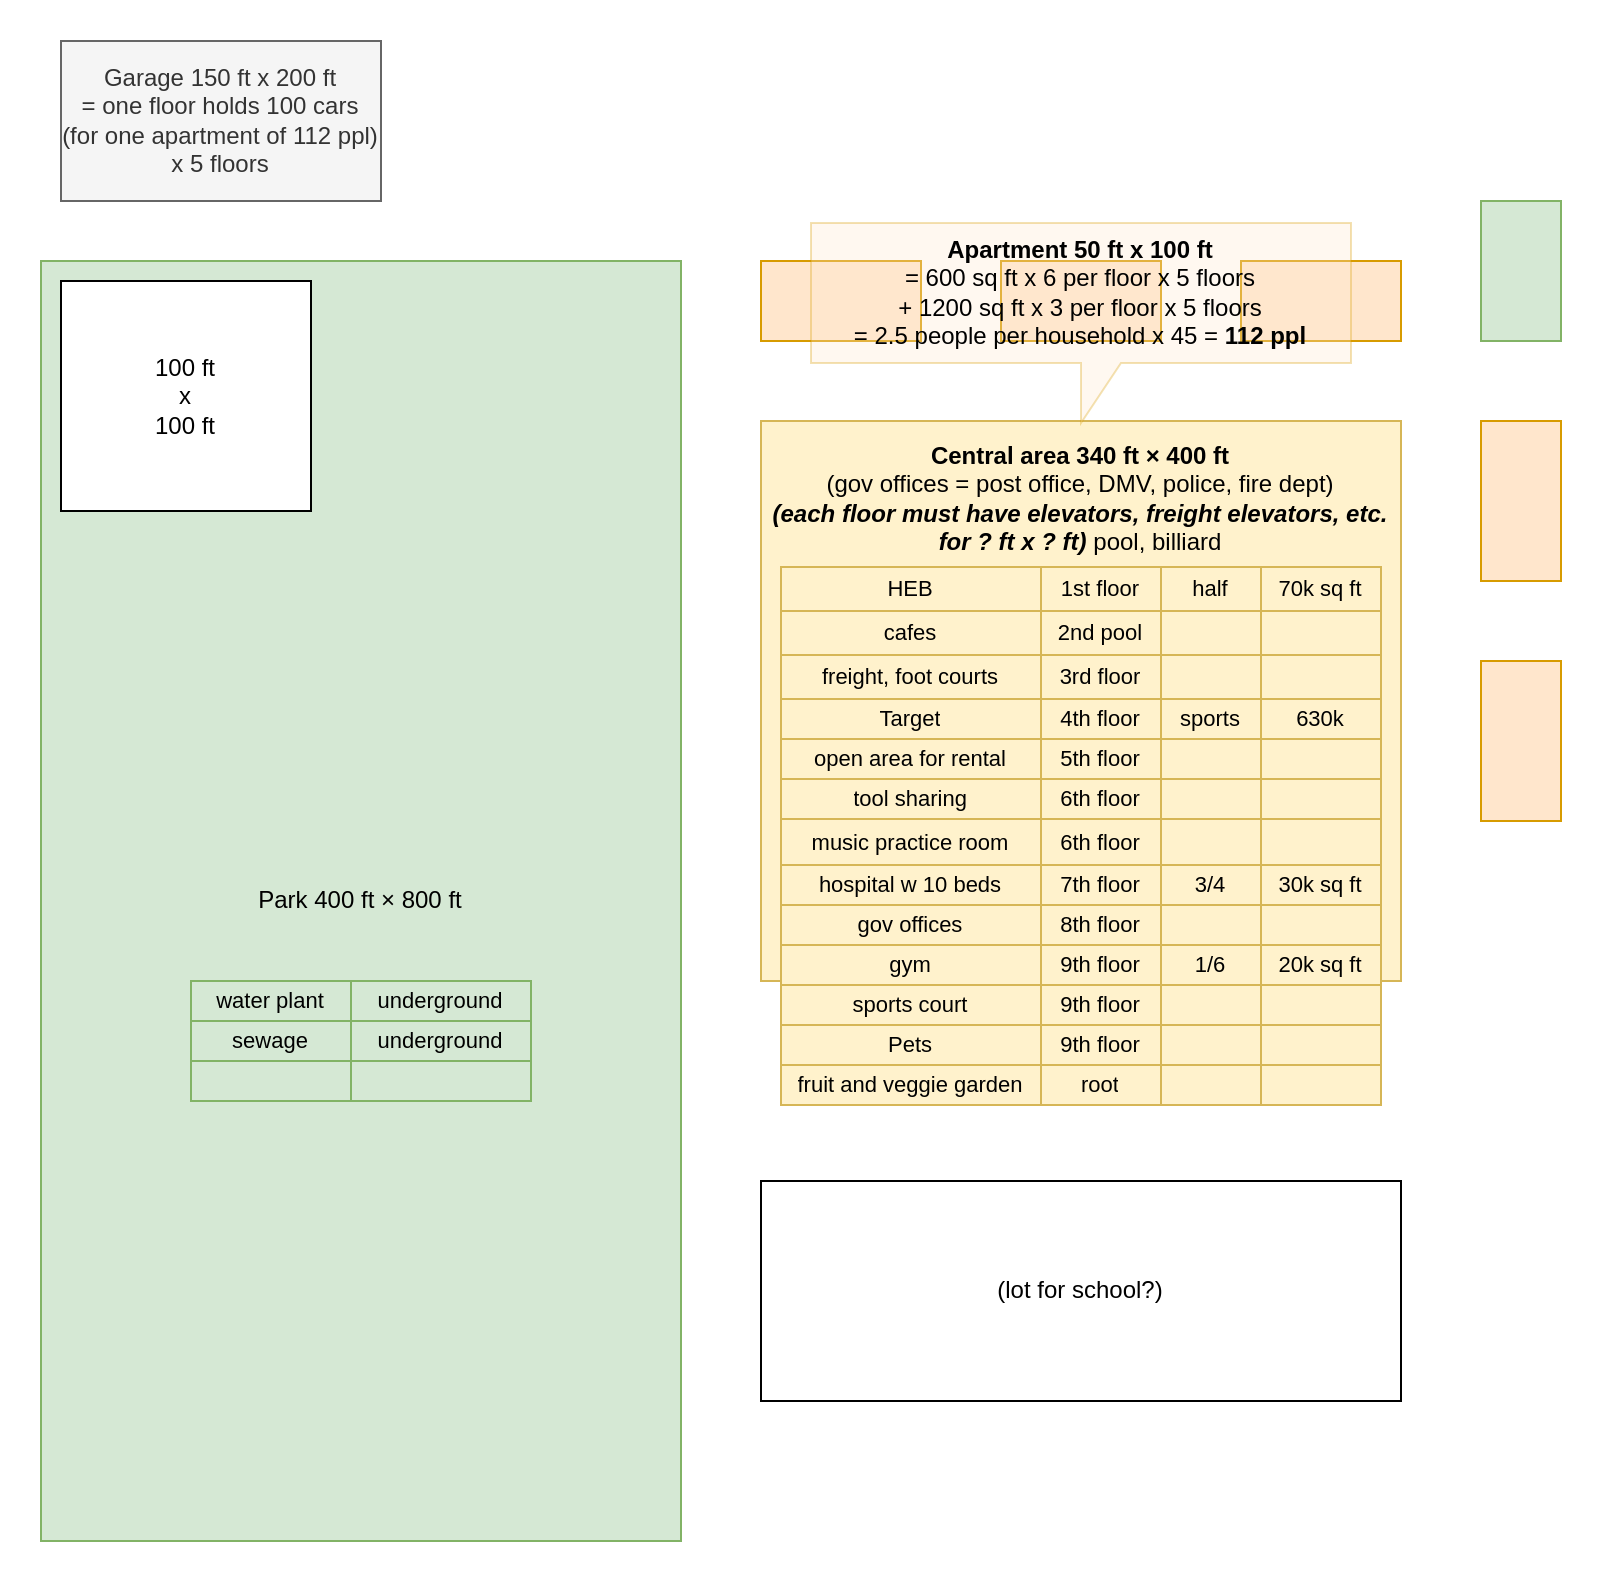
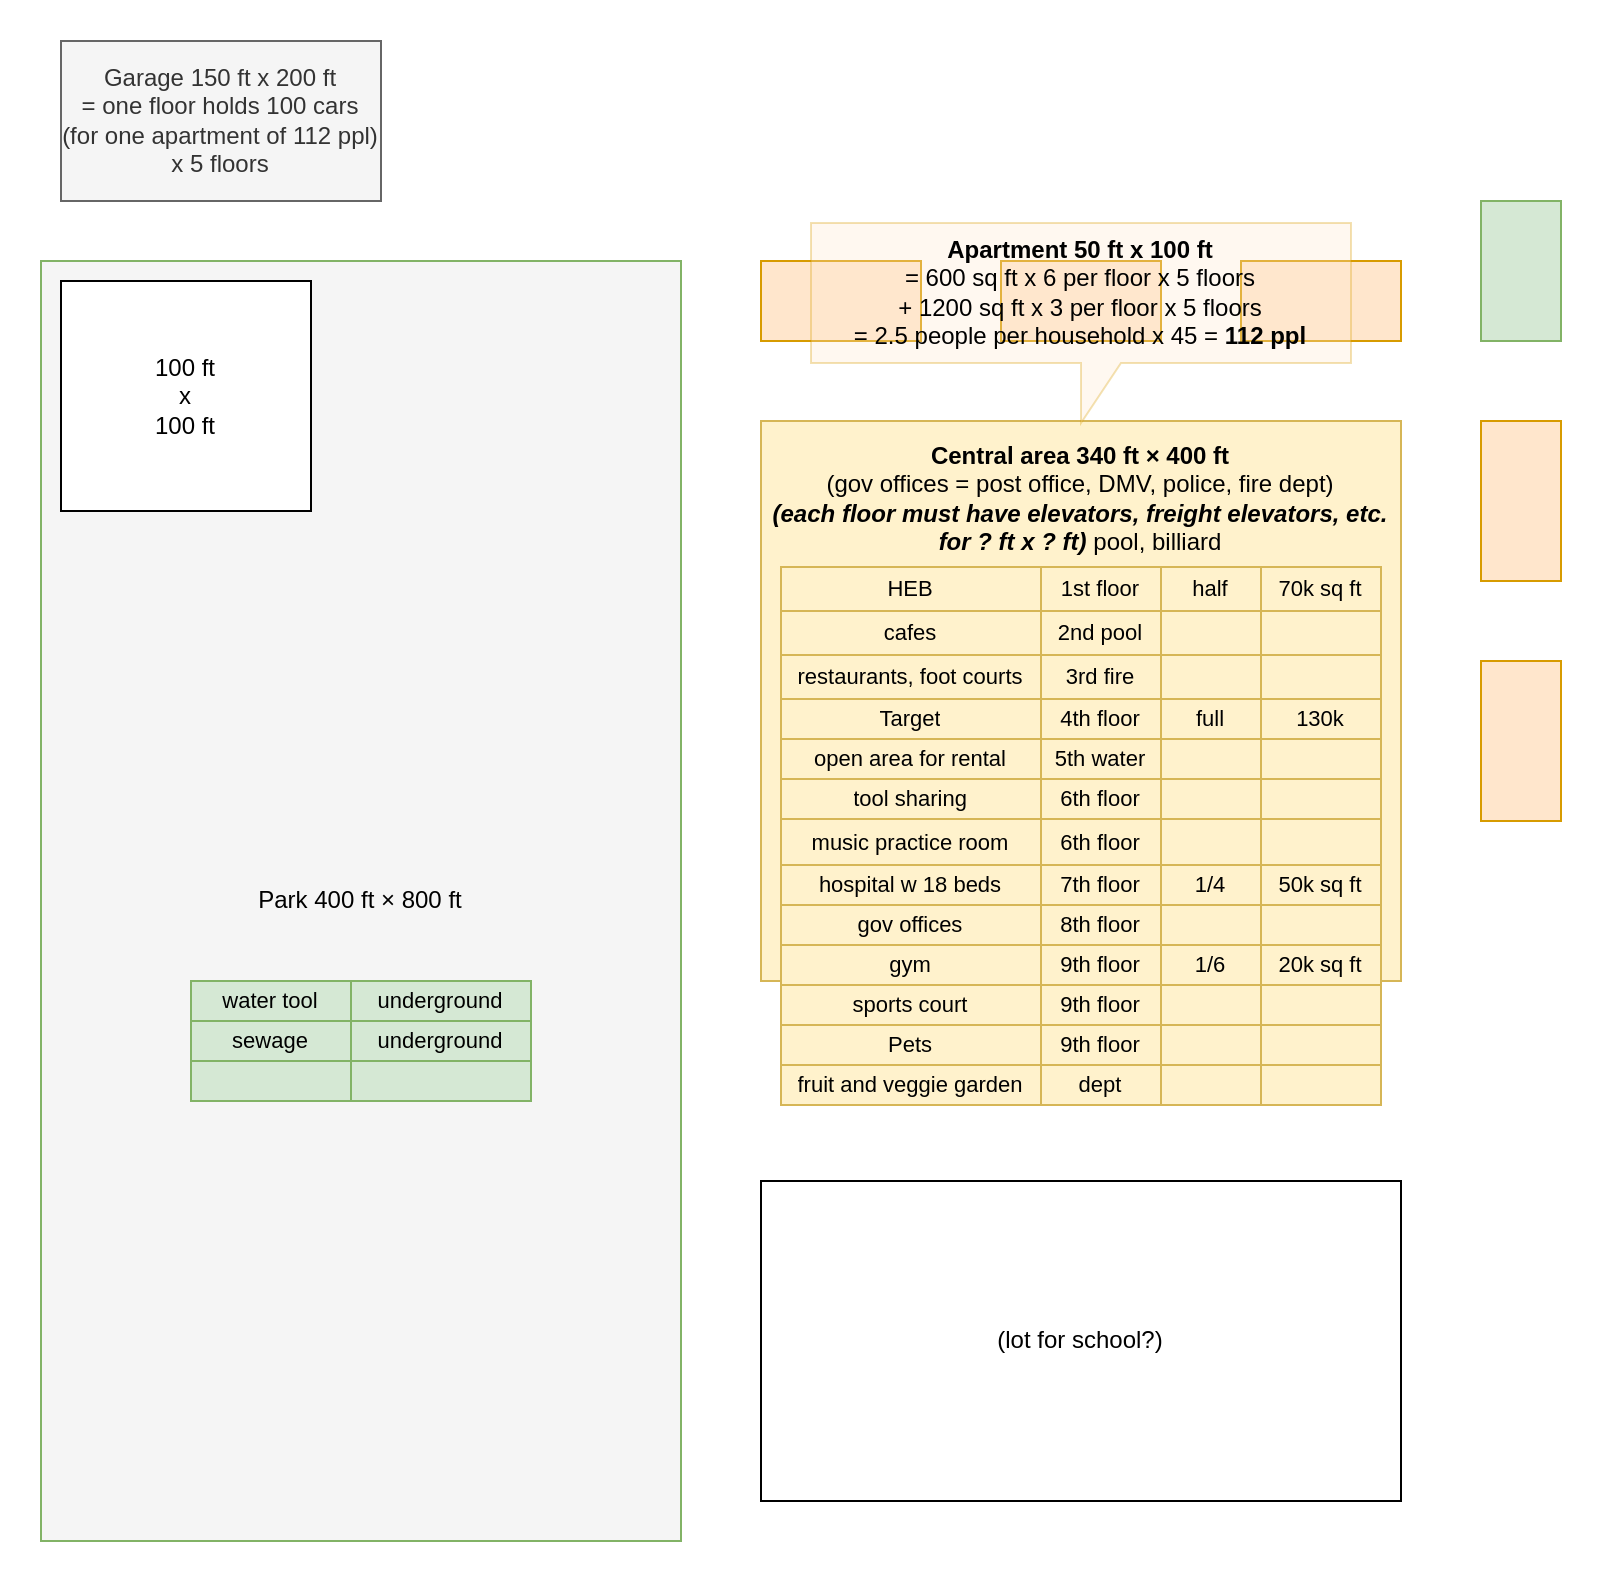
node "freight, foot courts": label "freight, foot courts" -> "restaurants, foot courts"
node "3rd floor": label "3rd floor" -> "3rd fire"
node "sports": label "sports" -> "full"
node "630k": label "630k" -> "130k"
node "5th floor": label "5th floor" -> "5th water"
node "hospital w 10 beds": label "hospital w 10 beds" -> "hospital w 18 beds"
node "3/4": label "3/4" -> "1/4"
node "30k sq ft": label "30k sq ft" -> "50k sq ft"
node "Park 400 ft × 800 ft": fillcolor #d5e8d4 -> #f5f5f5
node "water plant": label "water plant" -> "water tool"
node "root": label "root" -> "dept"
node "(lot for school?)": size 640x220 -> 640x320
